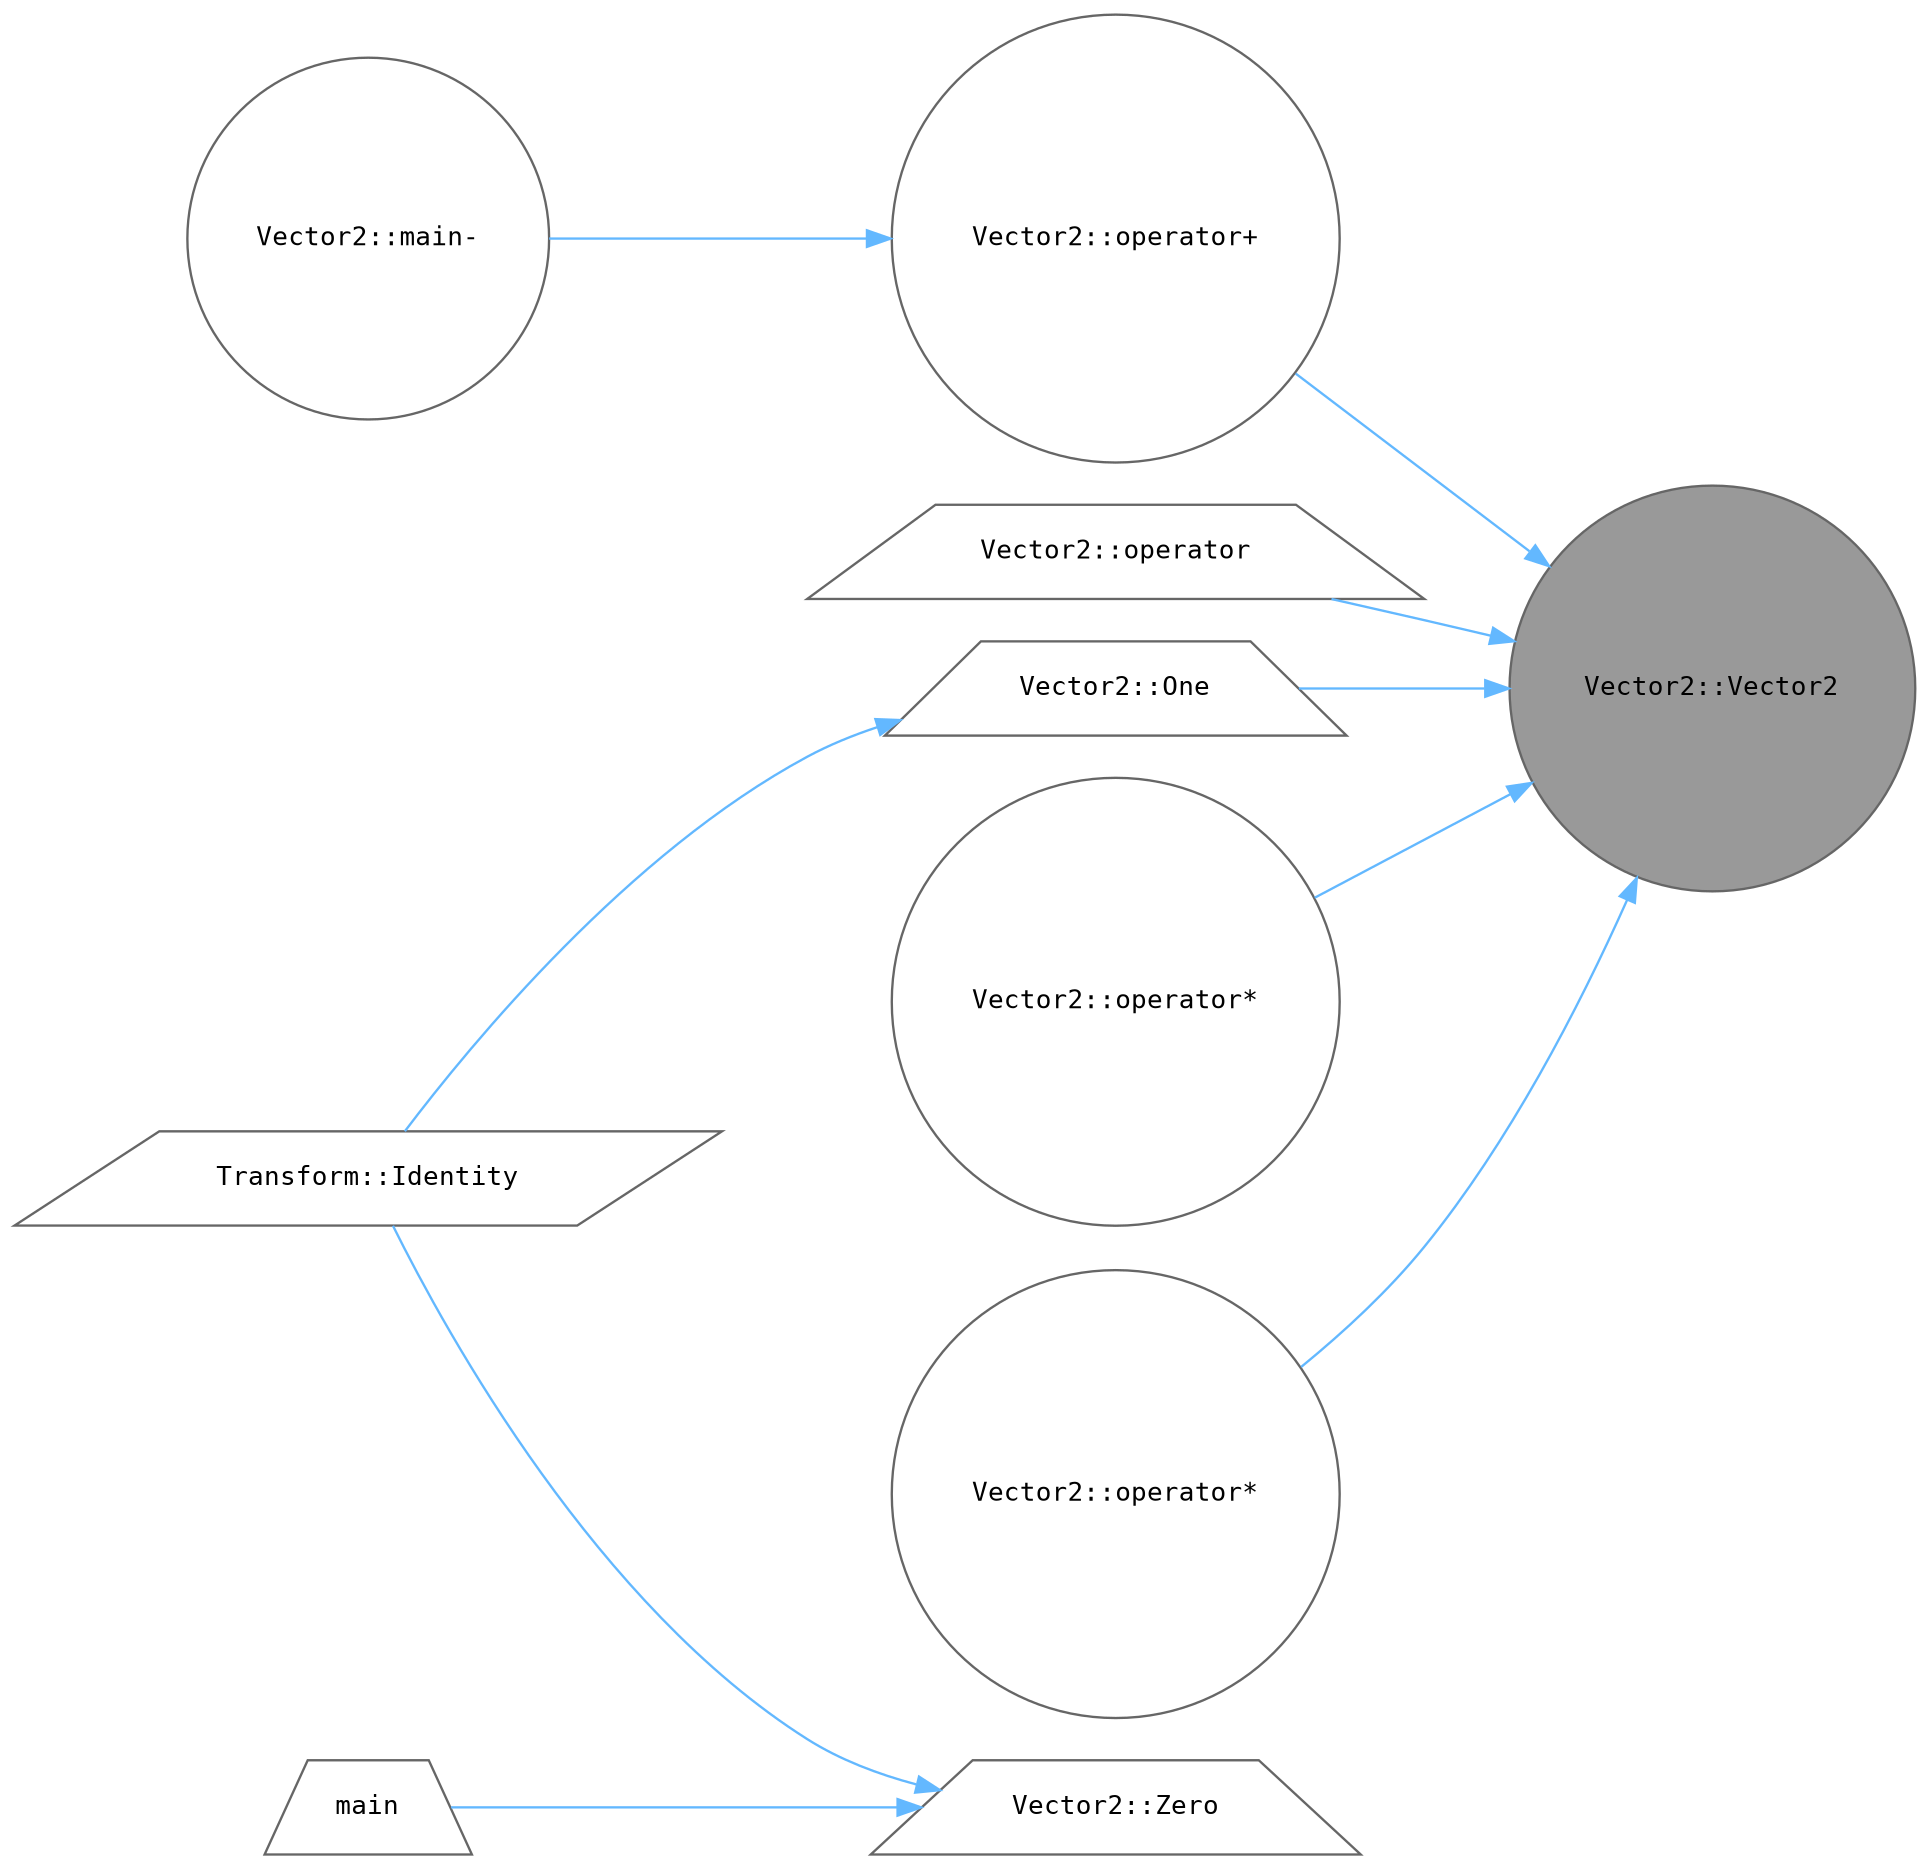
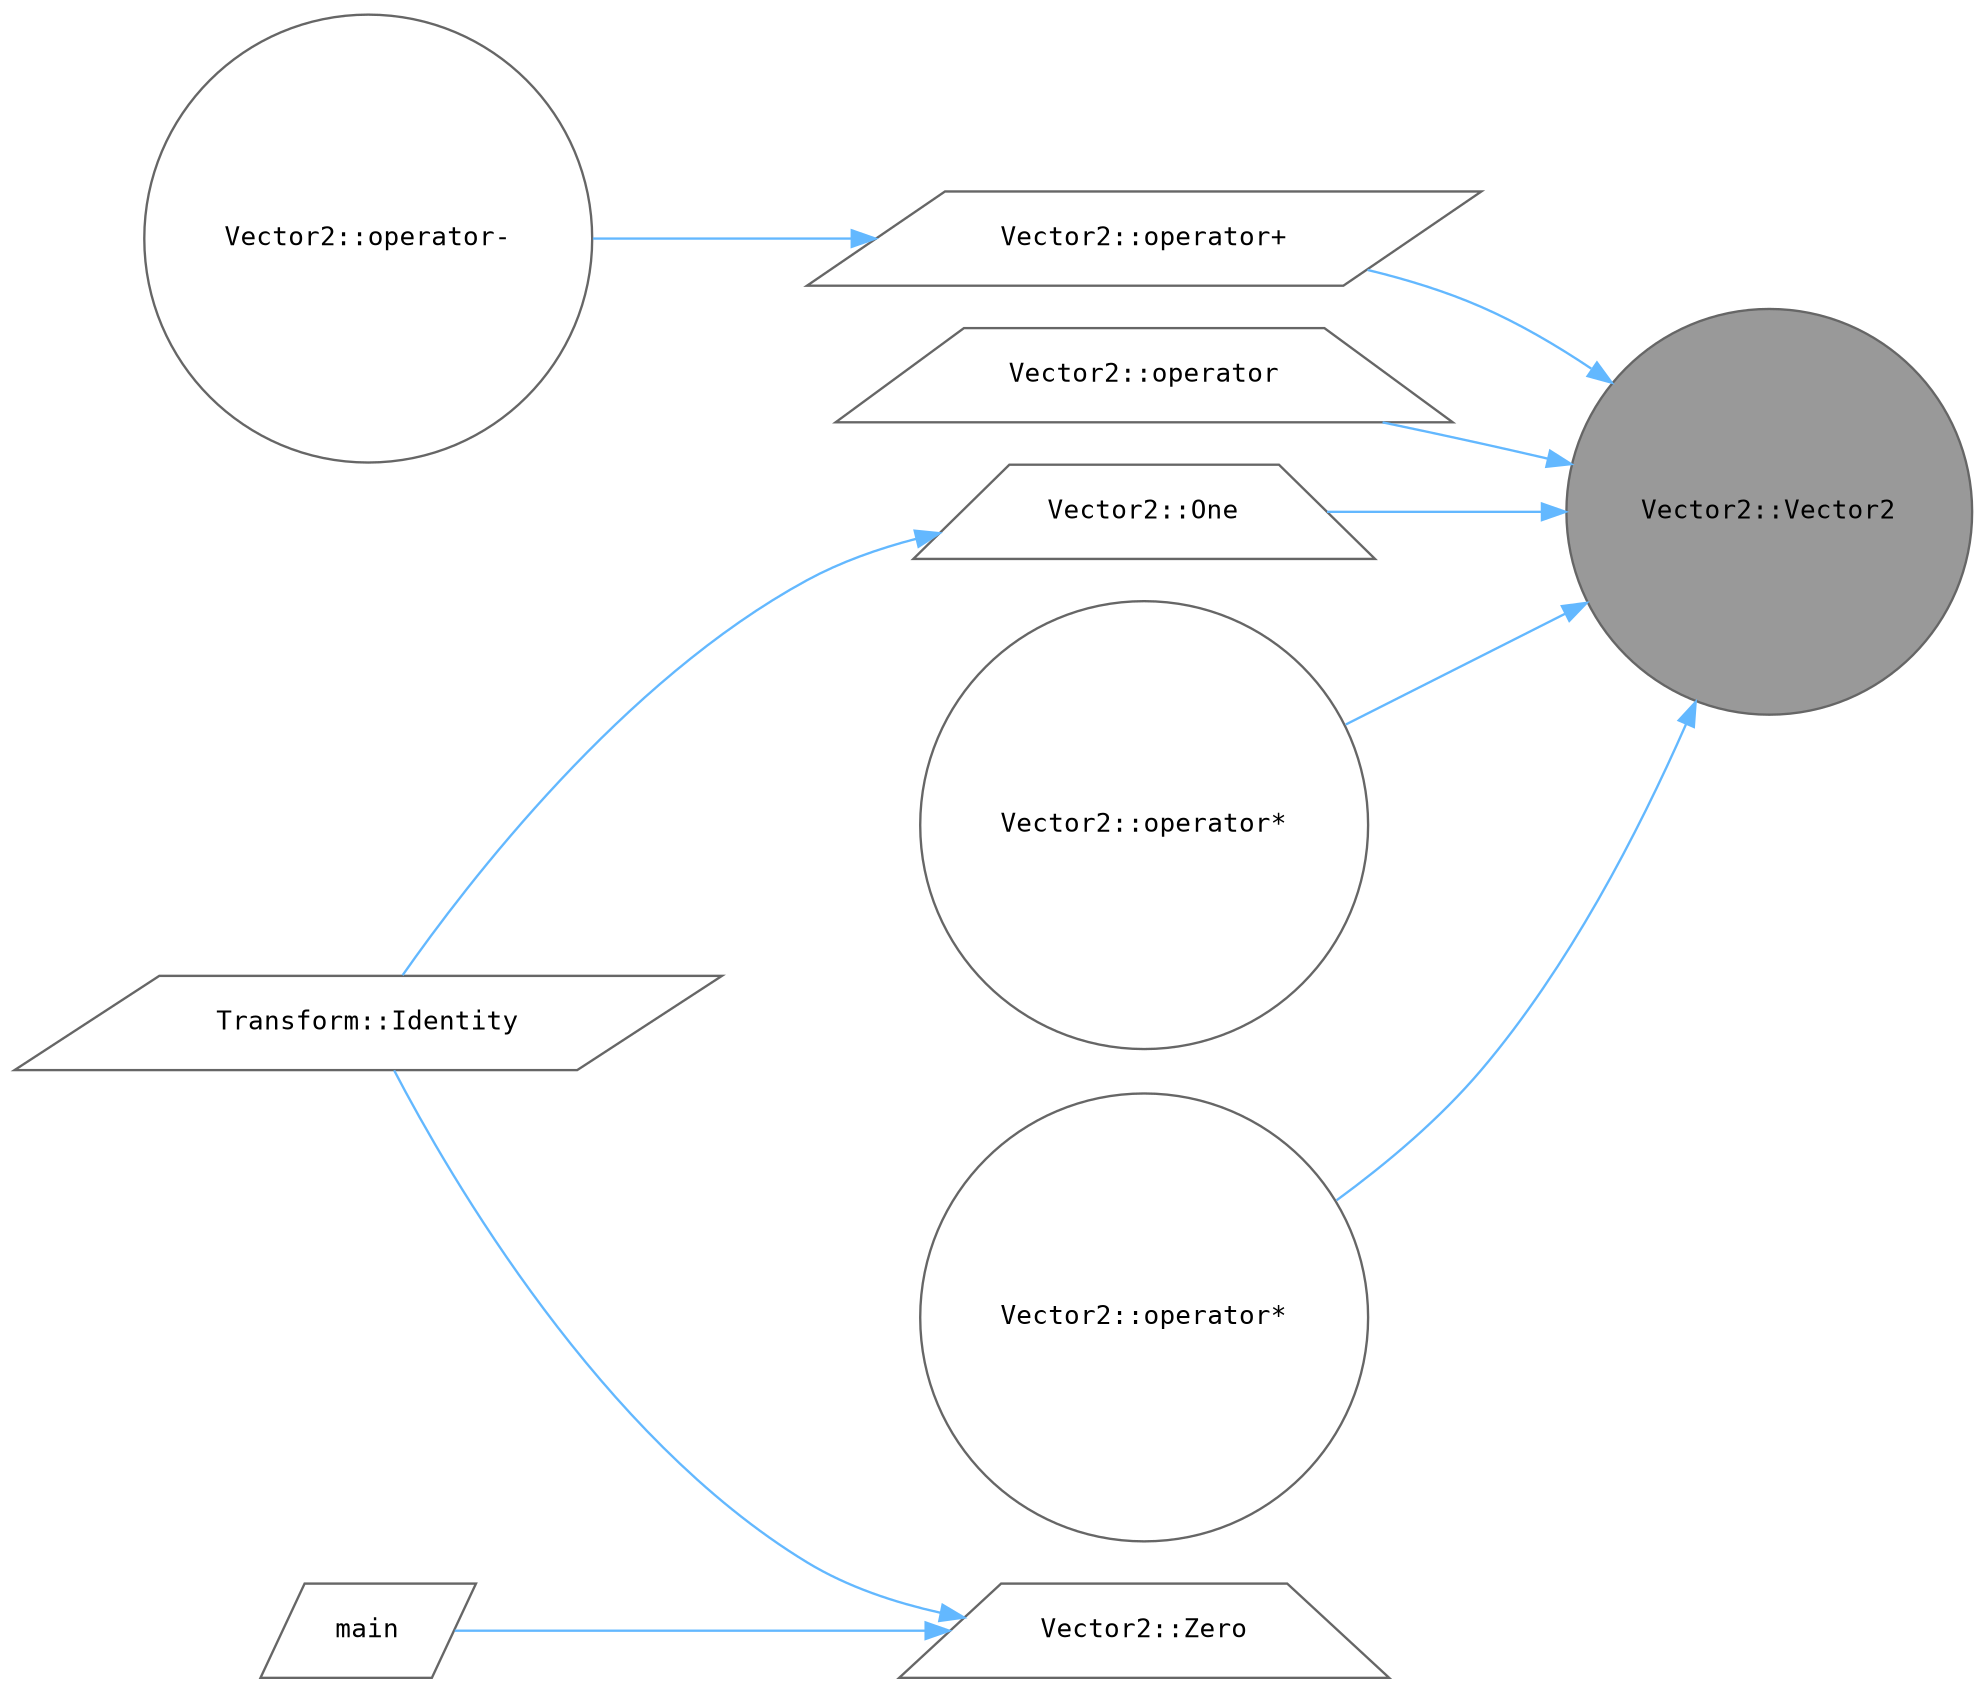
node "Vector2::main-": label "Vector2::main-" -> "Vector2::operator-"
node "Vector2::operator+": shape circle -> parallelogram
node "main": shape trapezium -> parallelogram
